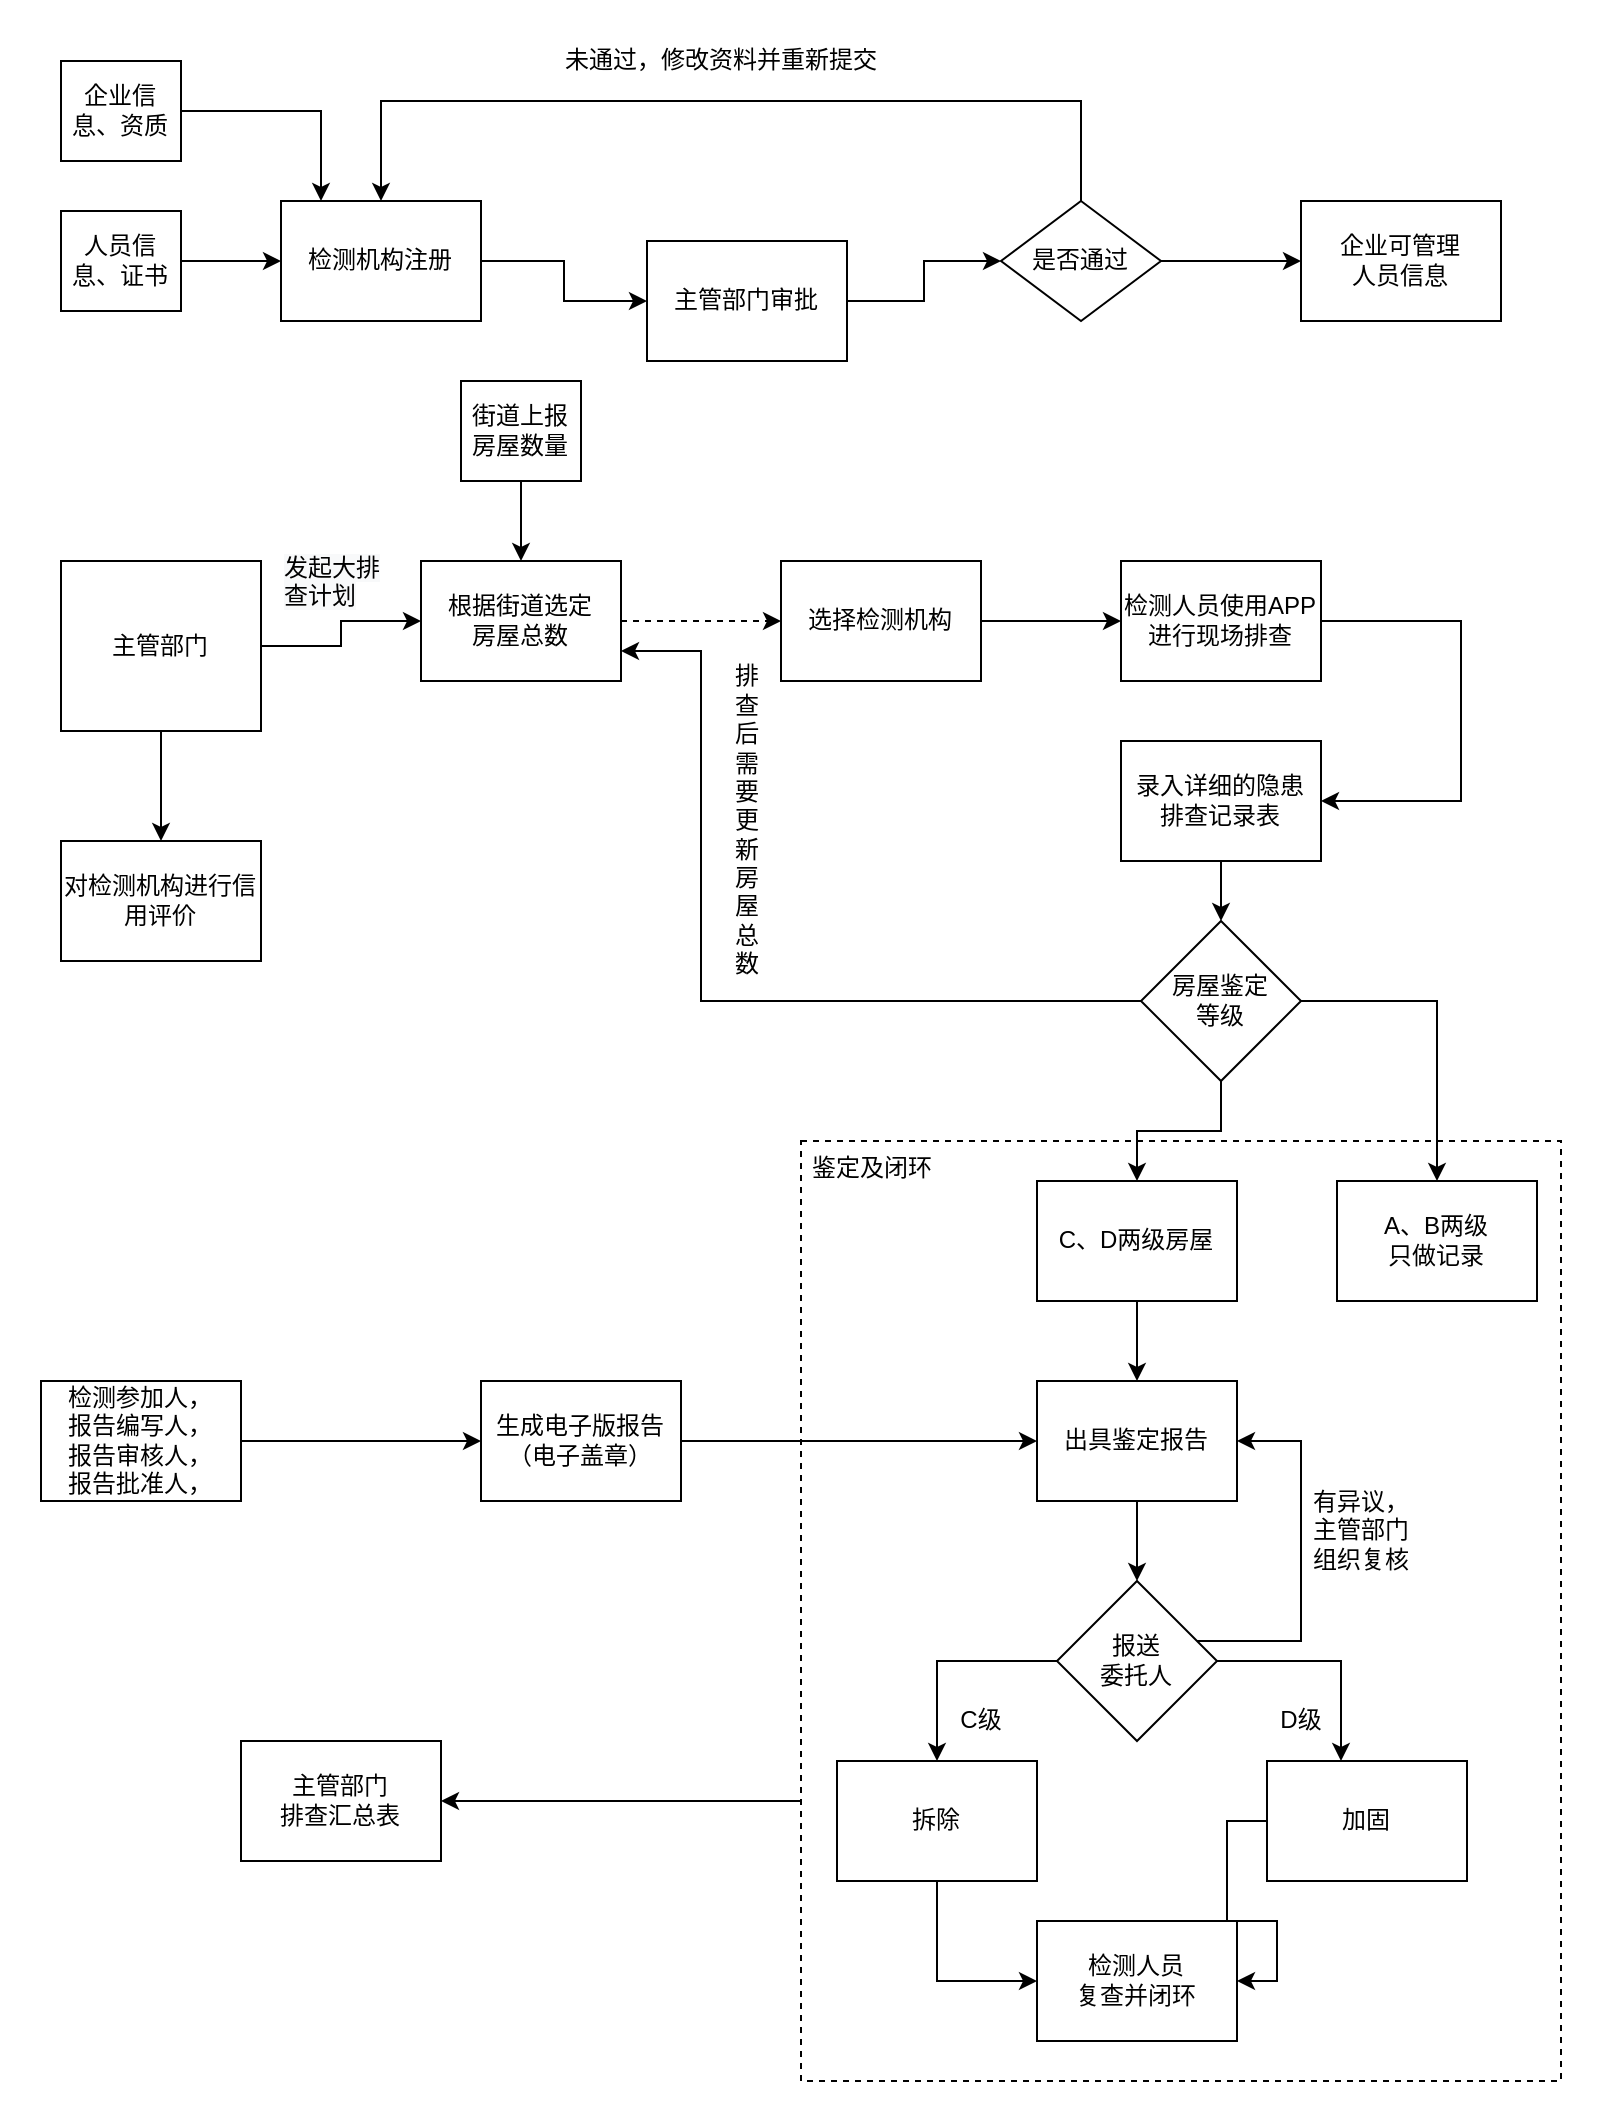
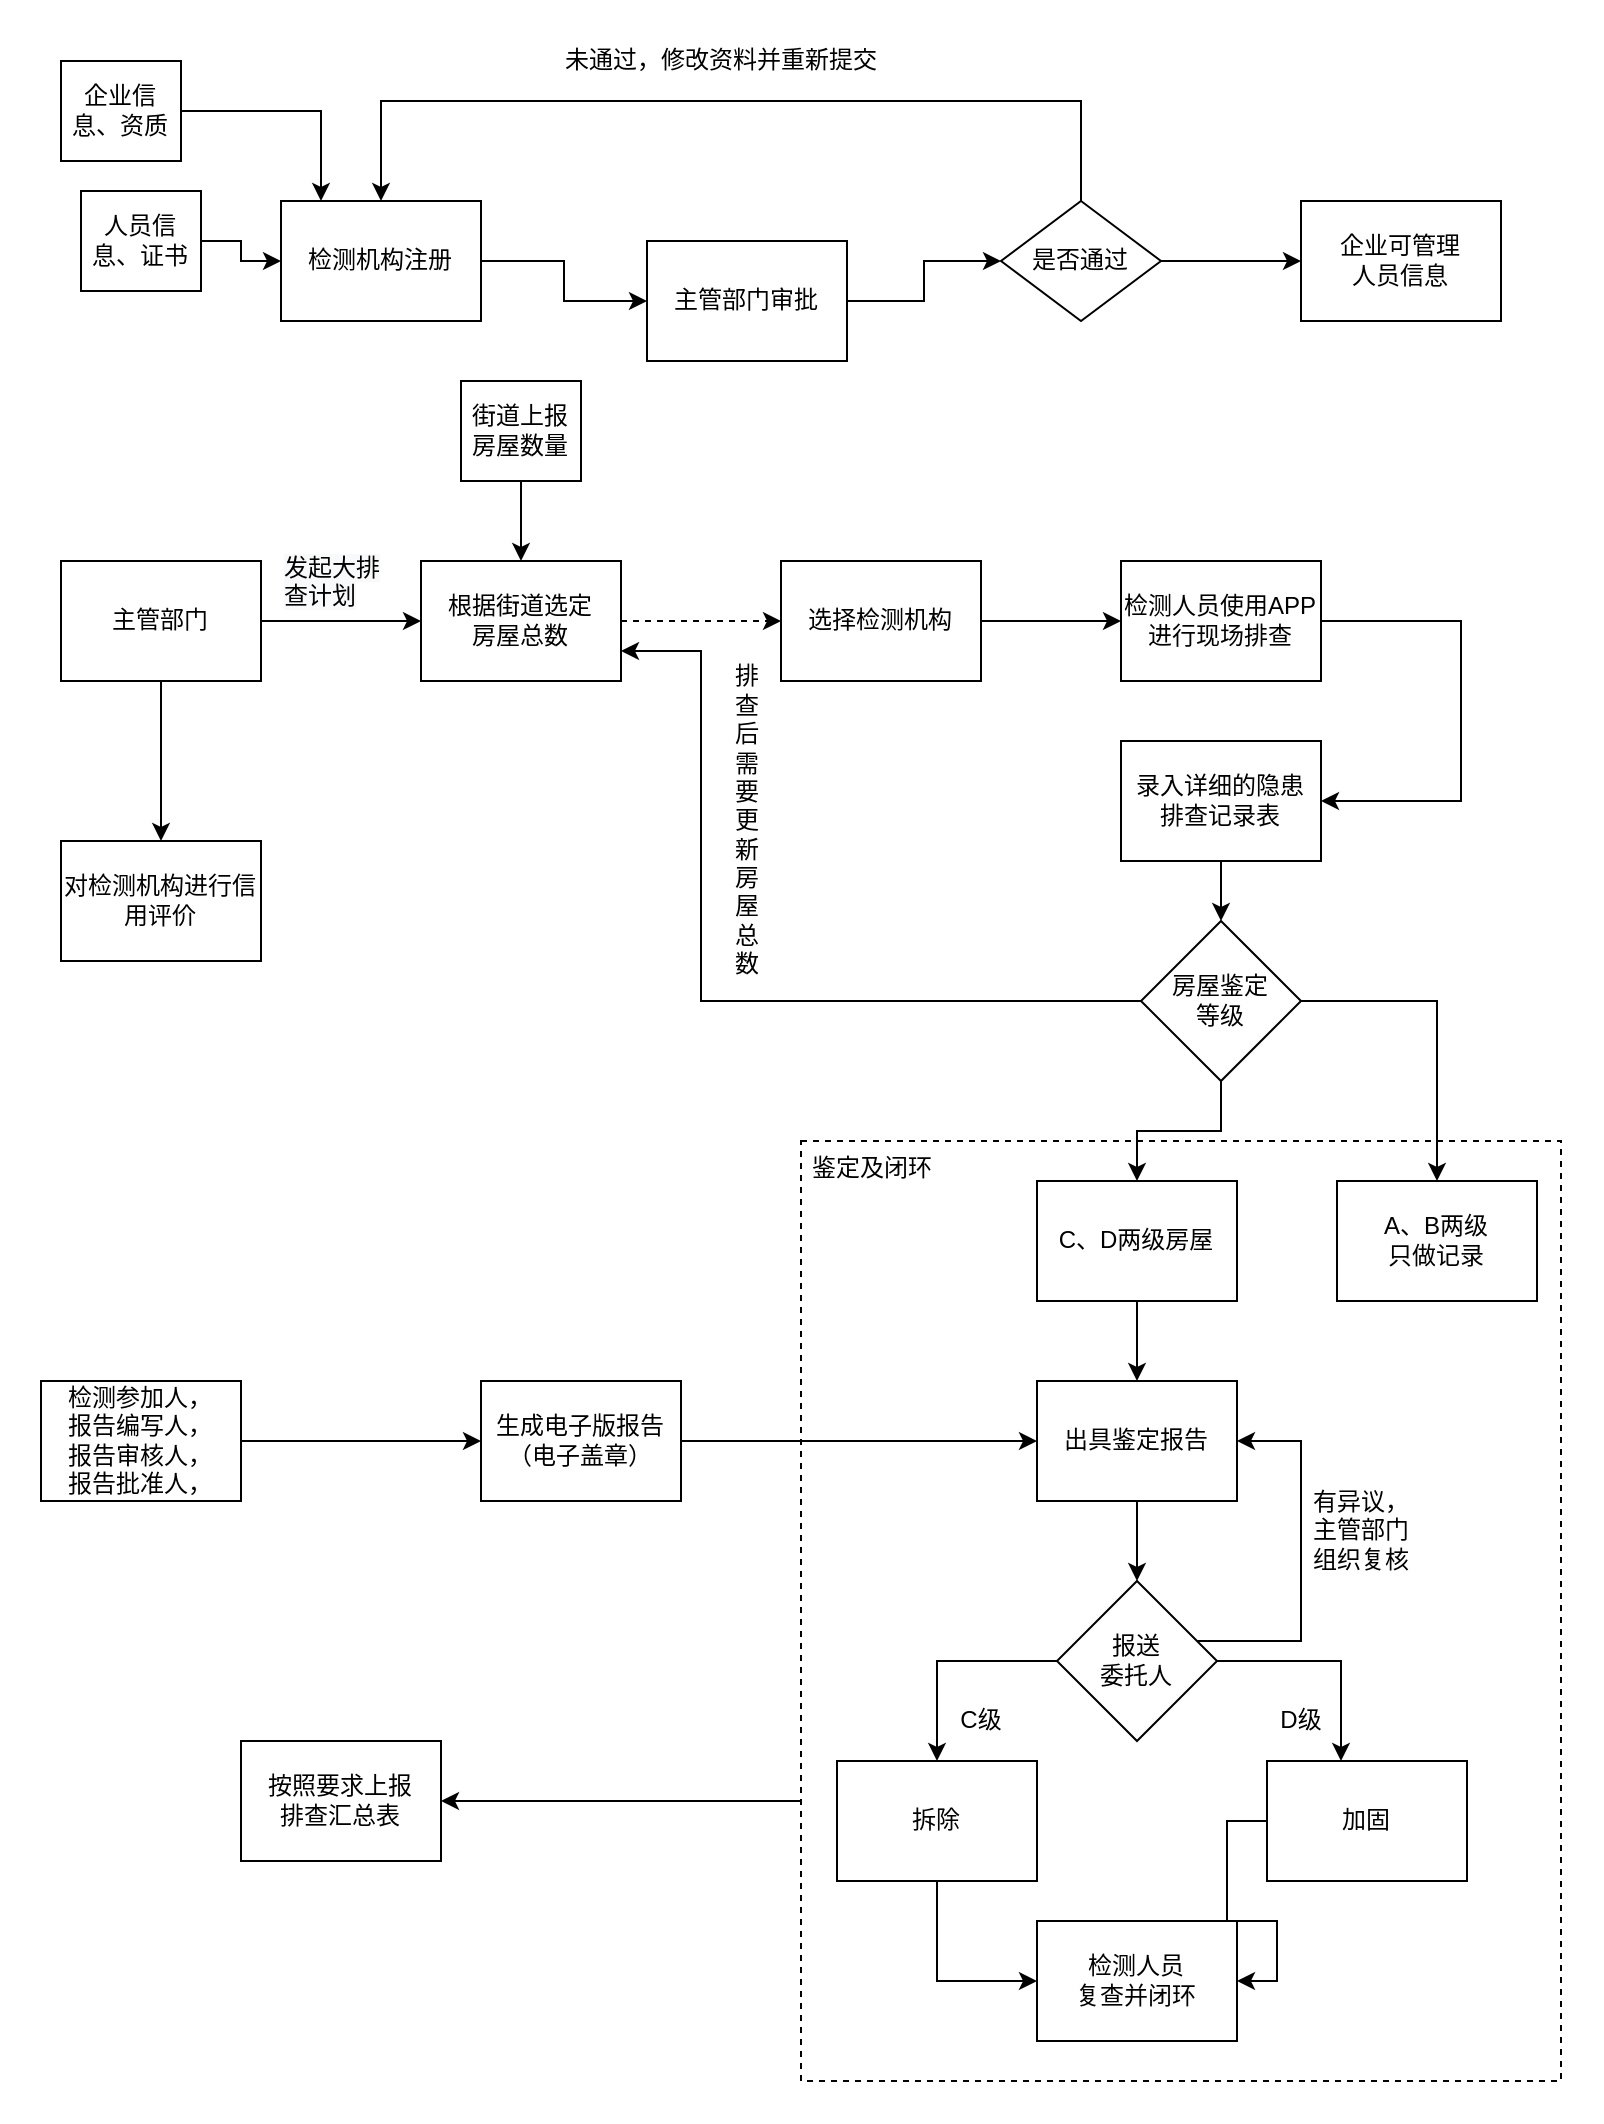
node "人员信息、证书": moved (121, 261) -> (141, 241)
node "主管部门": size 200x170 -> 200x120
node "主管部门 排查汇总表": label "主管部门 排查汇总表" -> "按照要求上报 排查汇总表"
